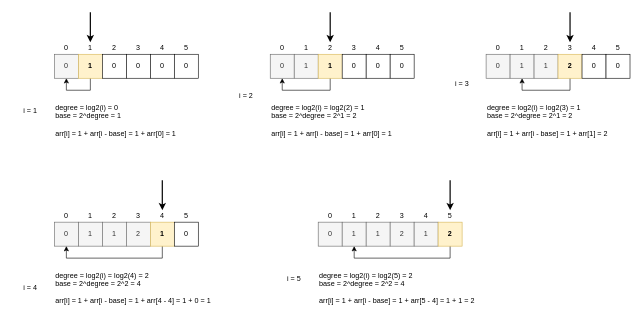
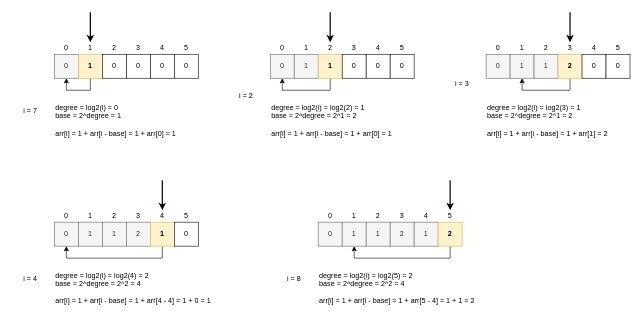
node "i = 1": label "i = 1" -> "i = 7"
node "i = 5": label "i = 5" -> "i = 8"
node "i = 4": moved (30, 288) -> (30, 279)
